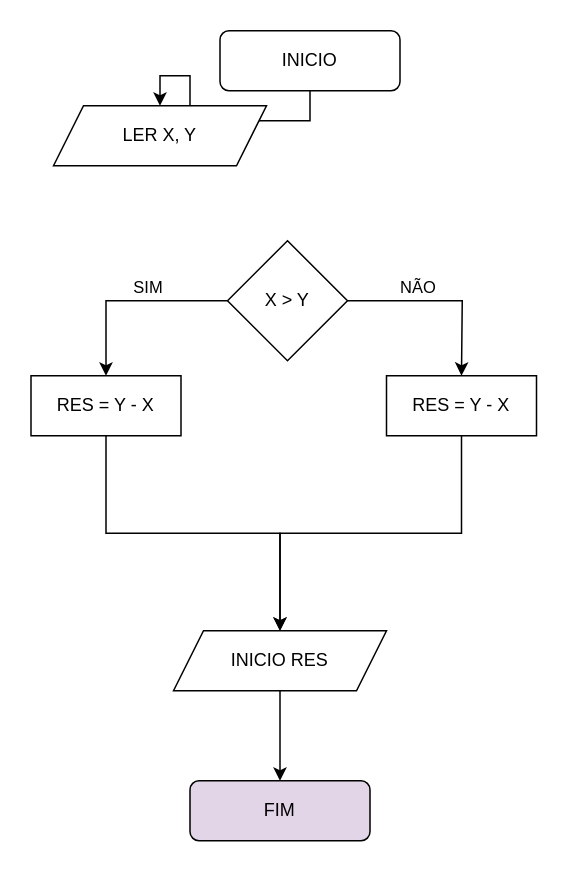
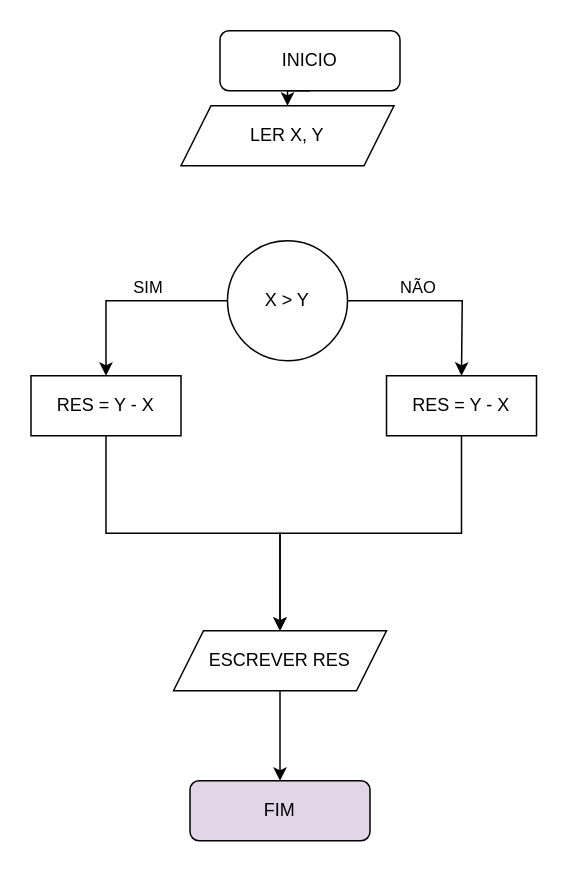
node "LER X, Y": moved (160, 136) -> (287, 136)
node "X > Y": shape diamond -> ellipse
node "INICIO RES": label "INICIO RES" -> "ESCREVER RES"
